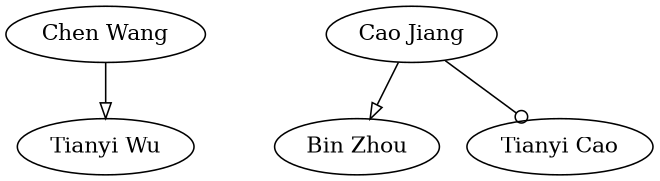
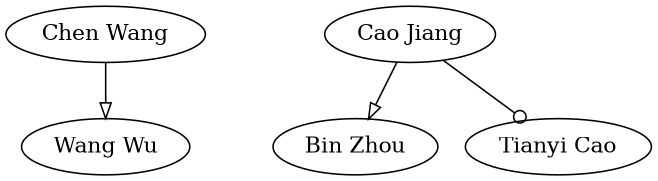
node "Tianyi Wu": label "Tianyi Wu" -> "Wang Wu"
